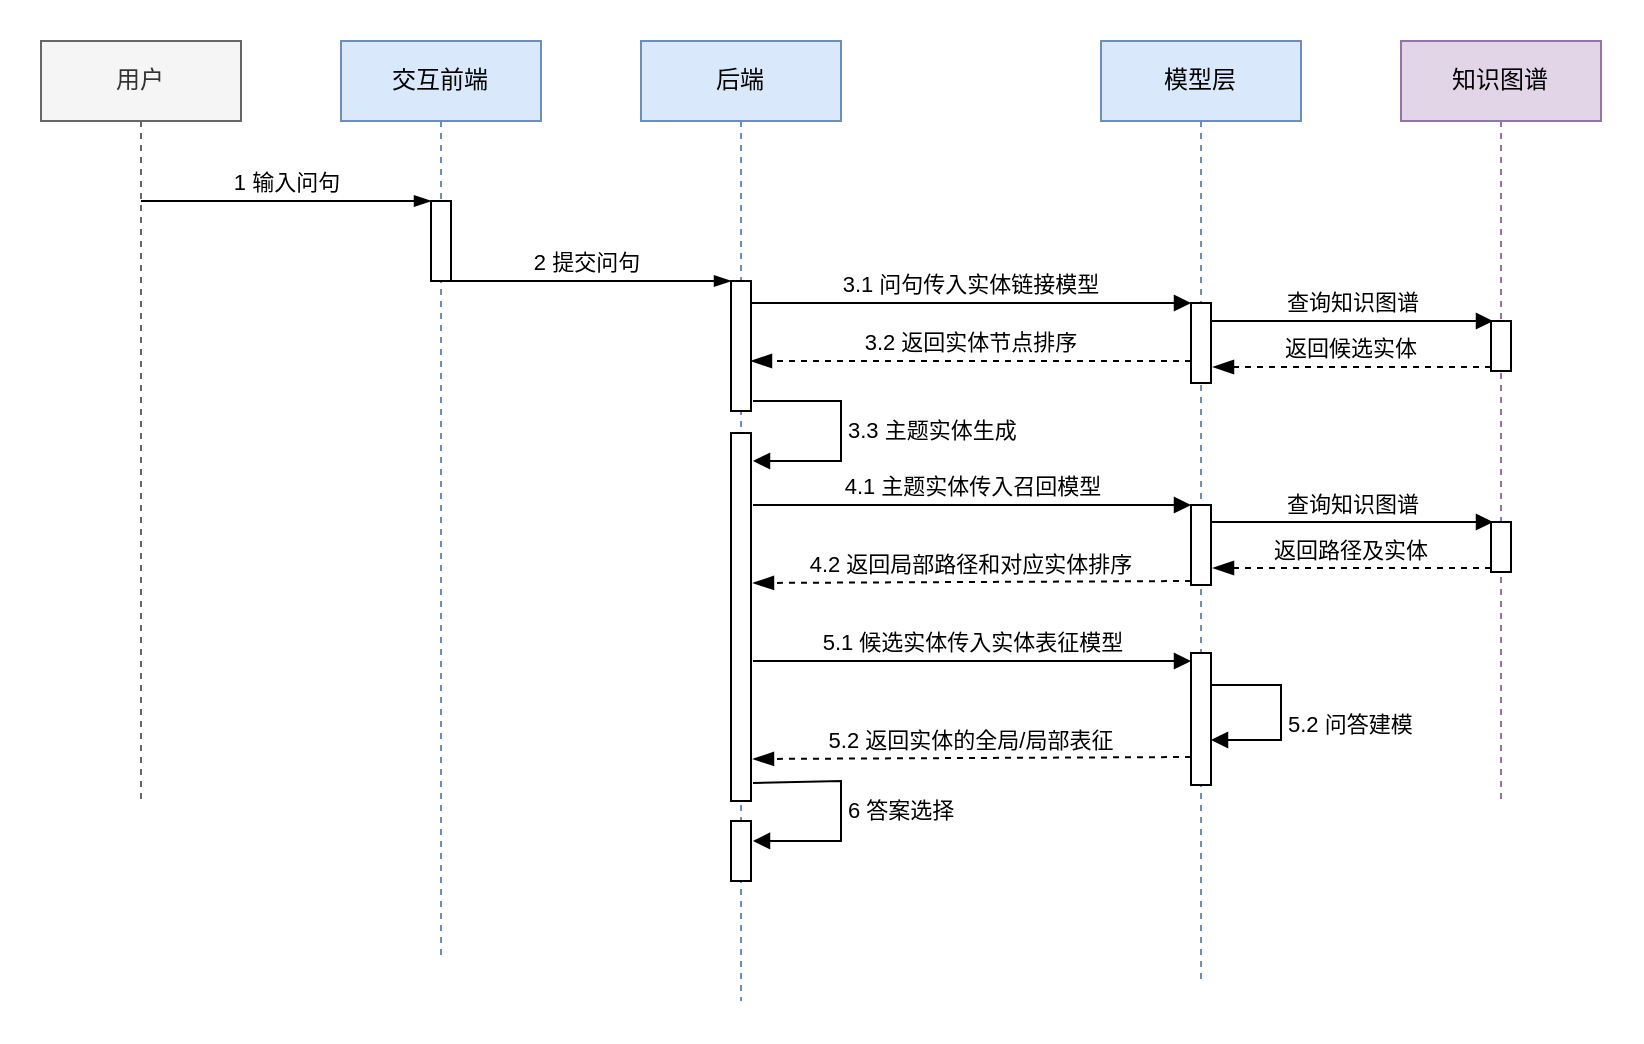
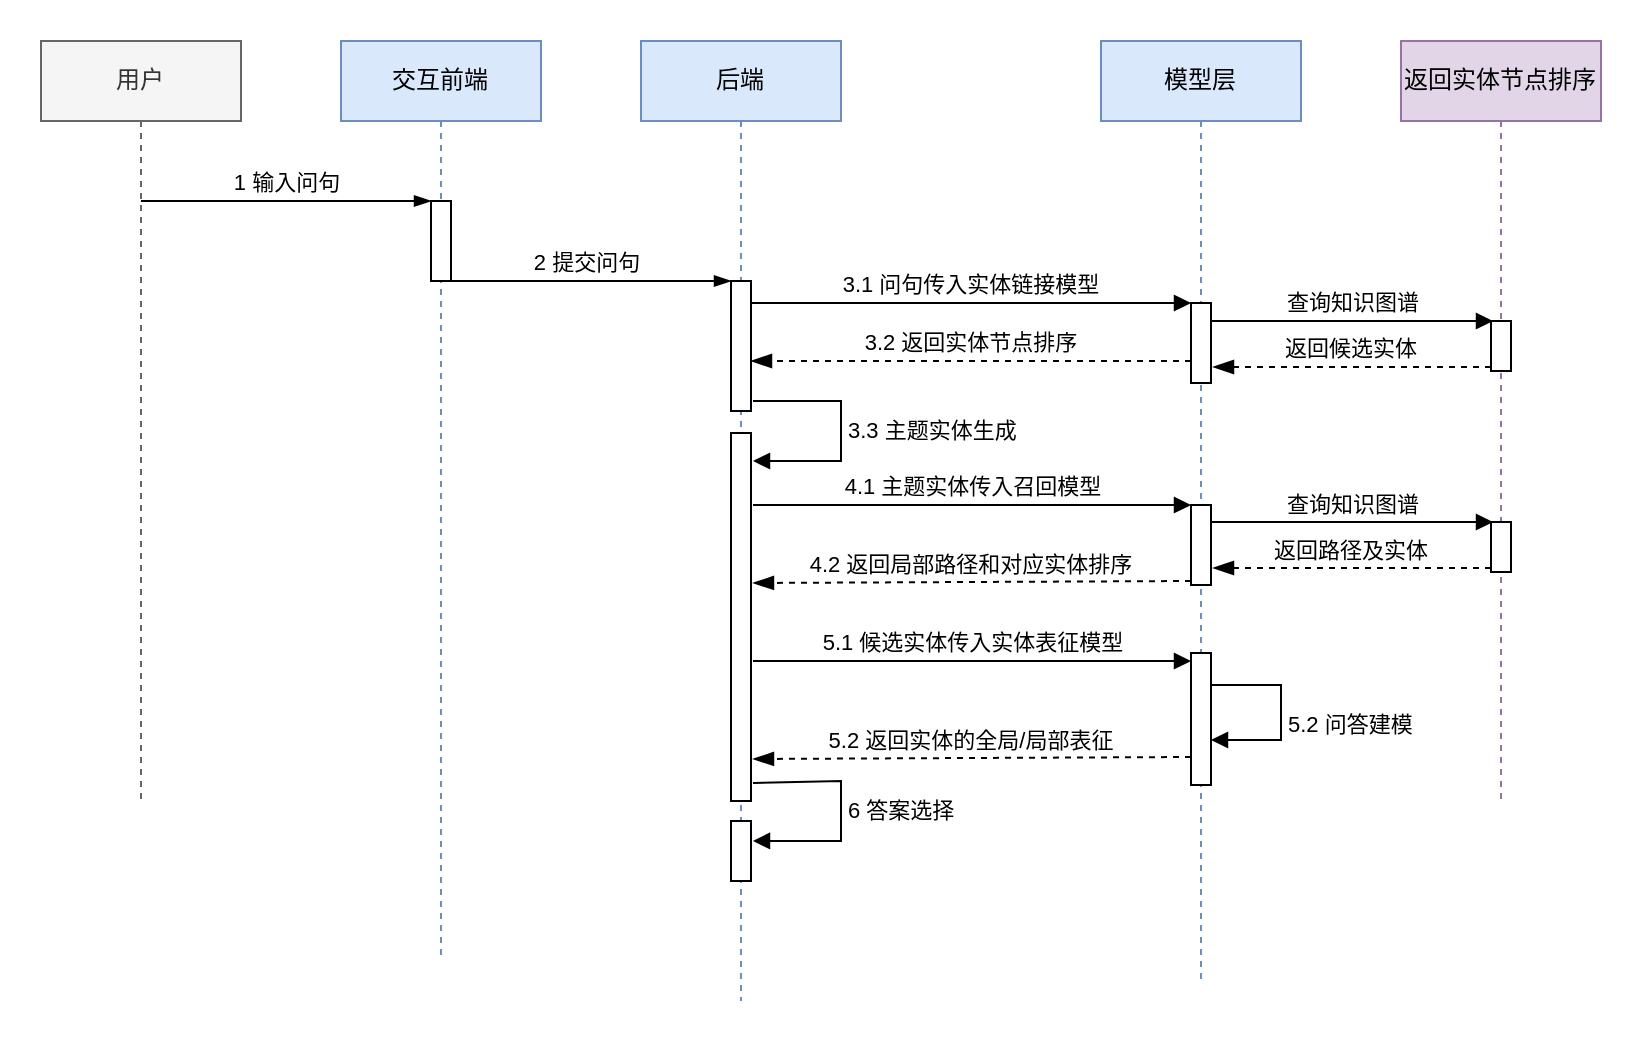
node "知识图谱": label "知识图谱" -> "返回实体节点排序"
